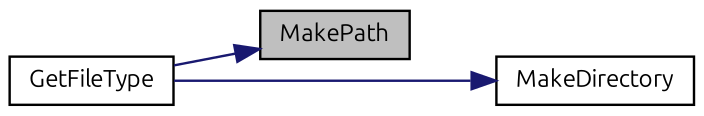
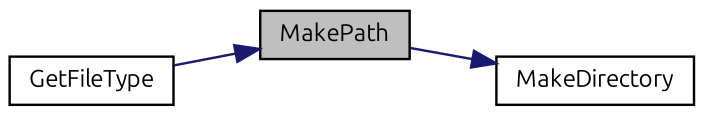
edge "GetFileType" -> "MakeDirectory": now "MakePath" -> "MakeDirectory"
